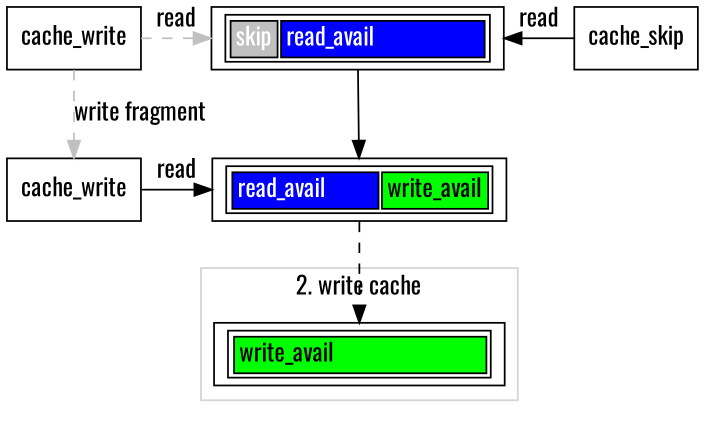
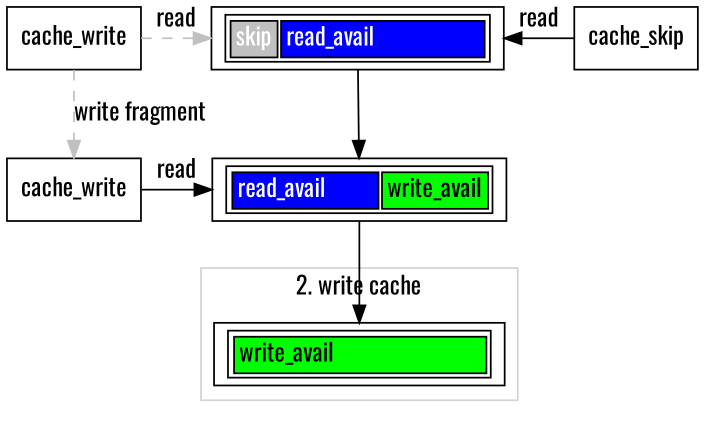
edge "read_avail" -> "write_avail": style dashed -> solid
